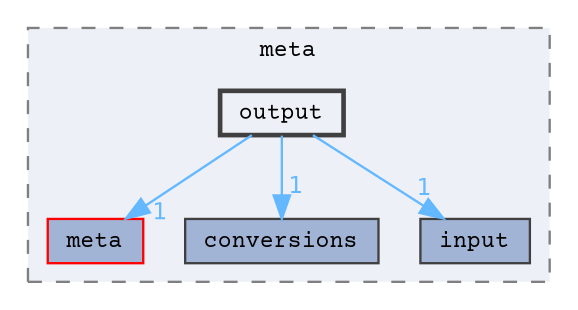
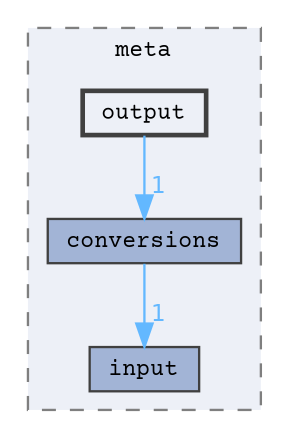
edge "output" -> "input": now "conversions" -> "input"
node "meta": removed
